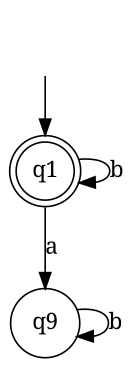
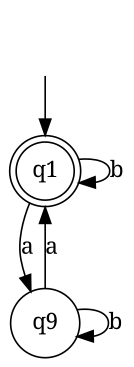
edge "q9" -> "q1": added, label "a"
